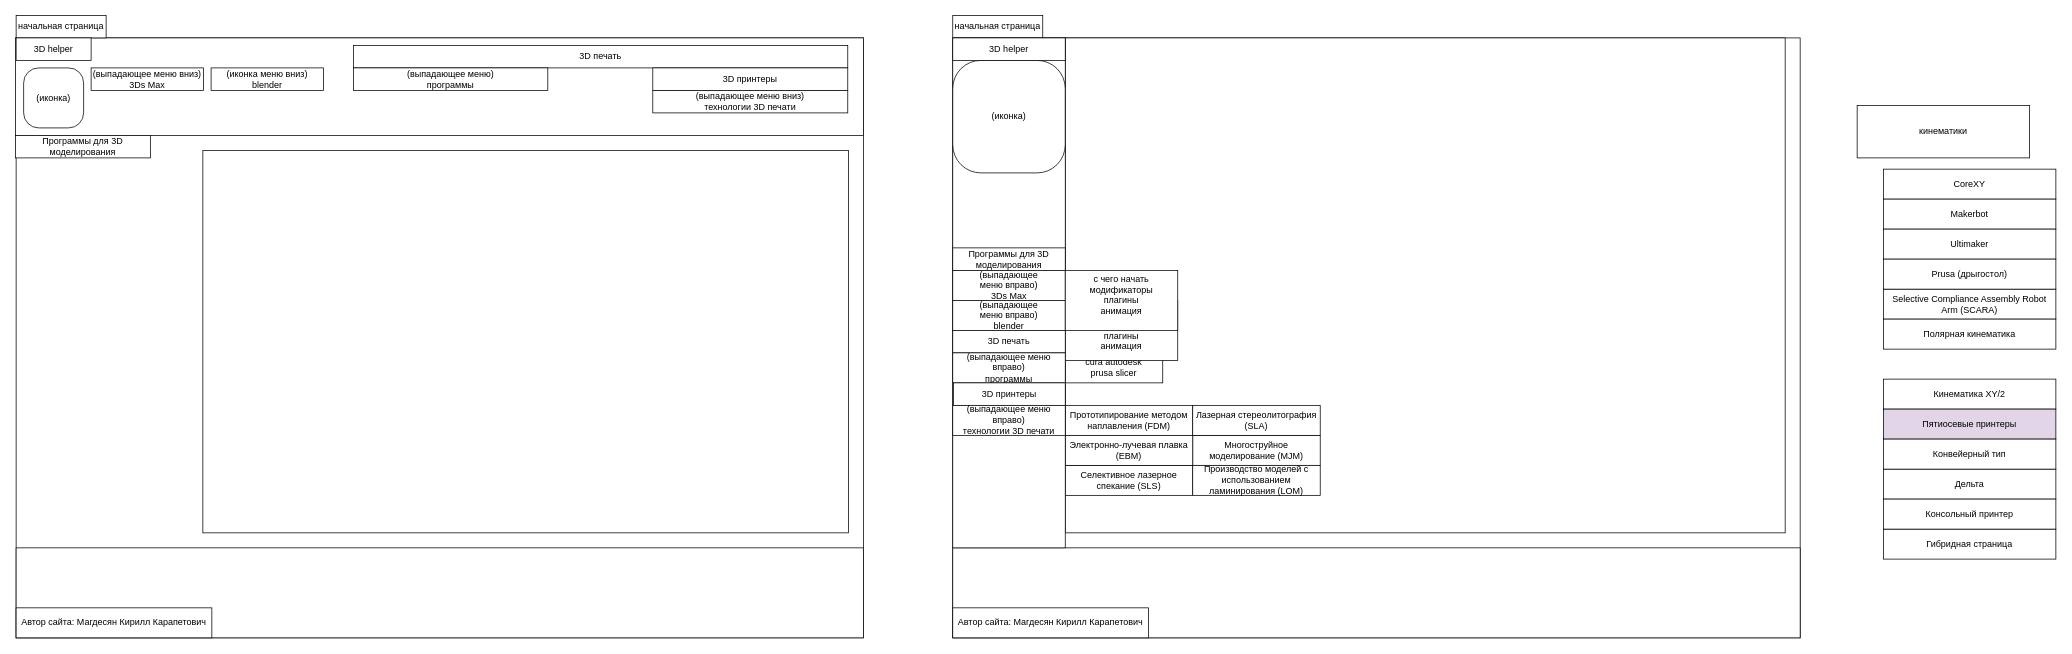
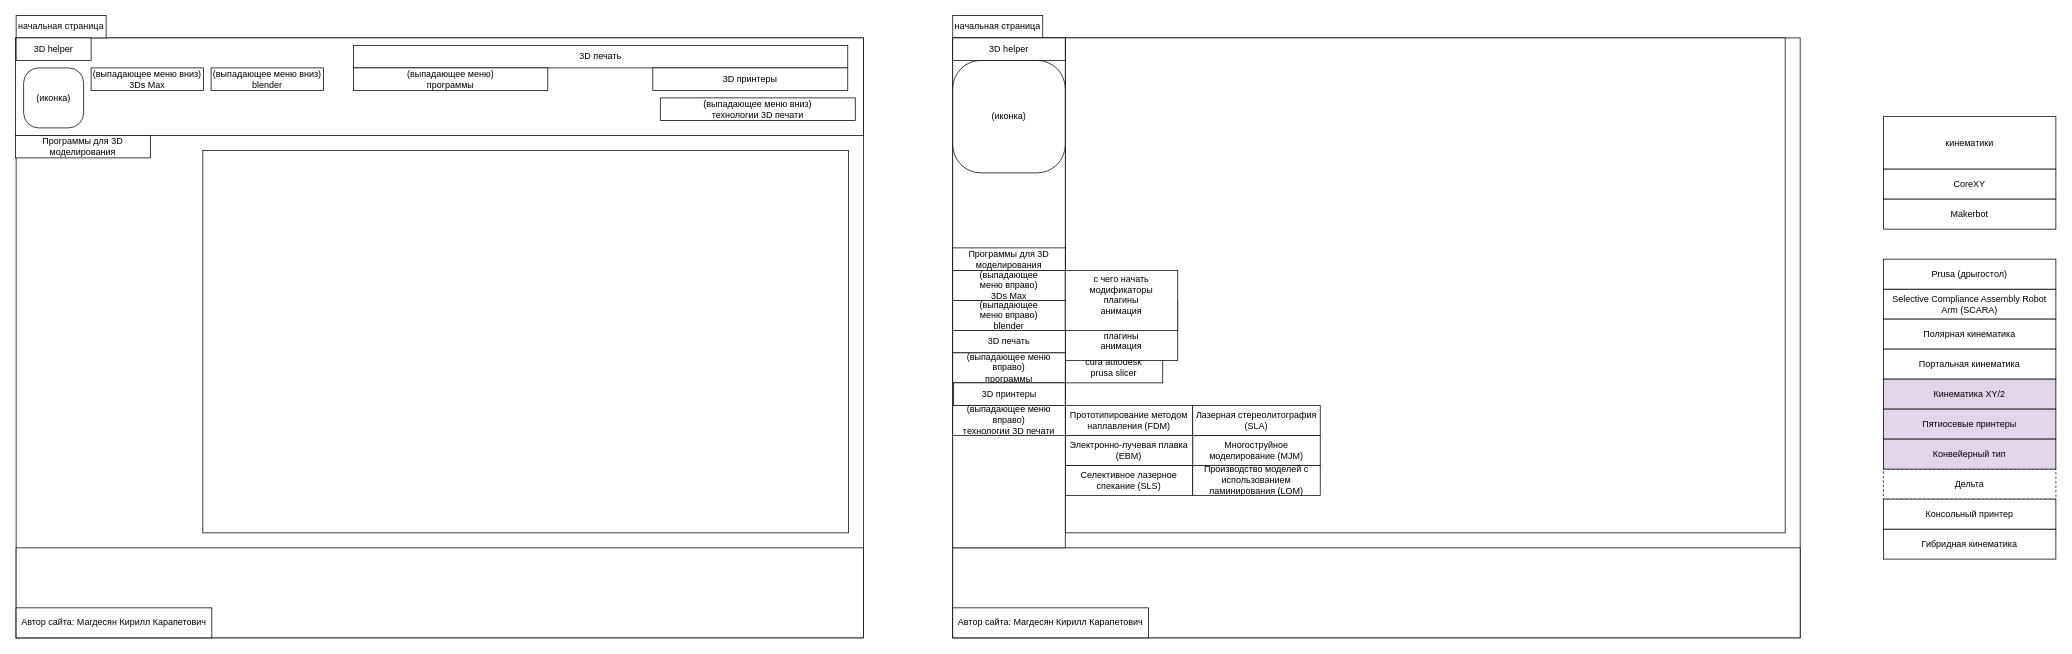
node "(иконка меню вниз) blender": label "(иконка меню вниз) blender" -> "(выпадающее меню вниз) blender"
node "(выпадающее меню вниз) технологии 3D печати": moved (750, 102) -> (758, 109)
node "кинематики": moved (1944, 132) -> (1970, 143)
node "Ultimaker": removed
node "Портальная кинематика": added
node "Кинематика XY/2": fillcolor #ffffff -> #e1d5e7
node "Конвейерный тип": fillcolor #ffffff -> #e1d5e7
node "Дельта": style solid -> dashed
node "Гибридная страница": label "Гибридная страница" -> "Гибридная кинематика"
